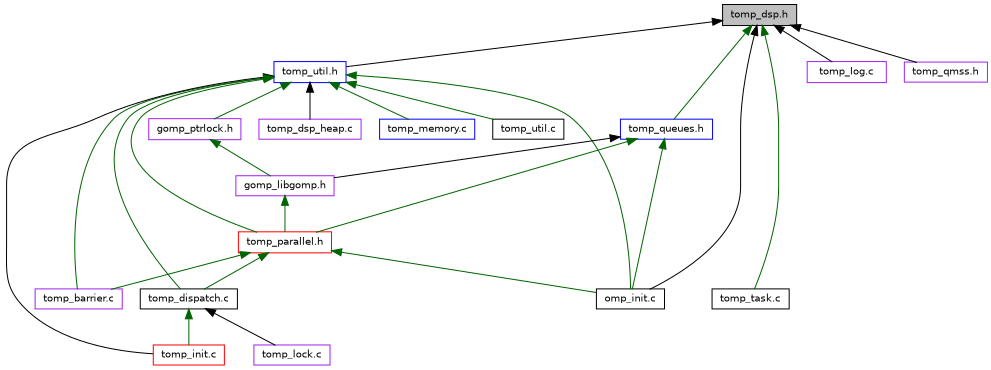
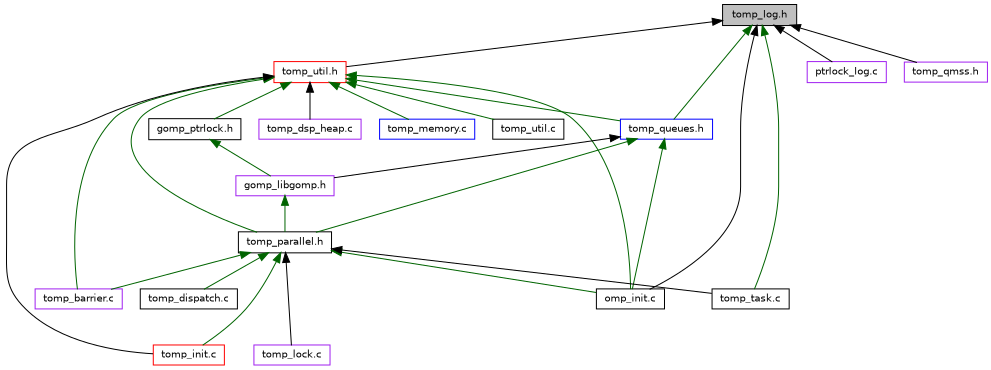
node "tomp_dsp.h": label "tomp_dsp.h" -> "tomp_log.h"
node "tomp_util.h": color blue -> red
node "tomp_log.c": label "tomp_log.c" -> "ptrlock_log.c"
node "gomp_ptrlock.h": color purple -> black
edge "tomp_dispatch.c" -> "tomp_util.h": now "tomp_queues.h" -> "tomp_util.h"
node "tomp_parallel.h": color red -> black
edge "tomp_task.c" -> "tomp_parallel.h": added
edge "tomp_lock.c" -> "tomp_dispatch.c": now "tomp_lock.c" -> "tomp_parallel.h"
edge "tomp_init.c" -> "tomp_dispatch.c": now "tomp_init.c" -> "tomp_parallel.h"
